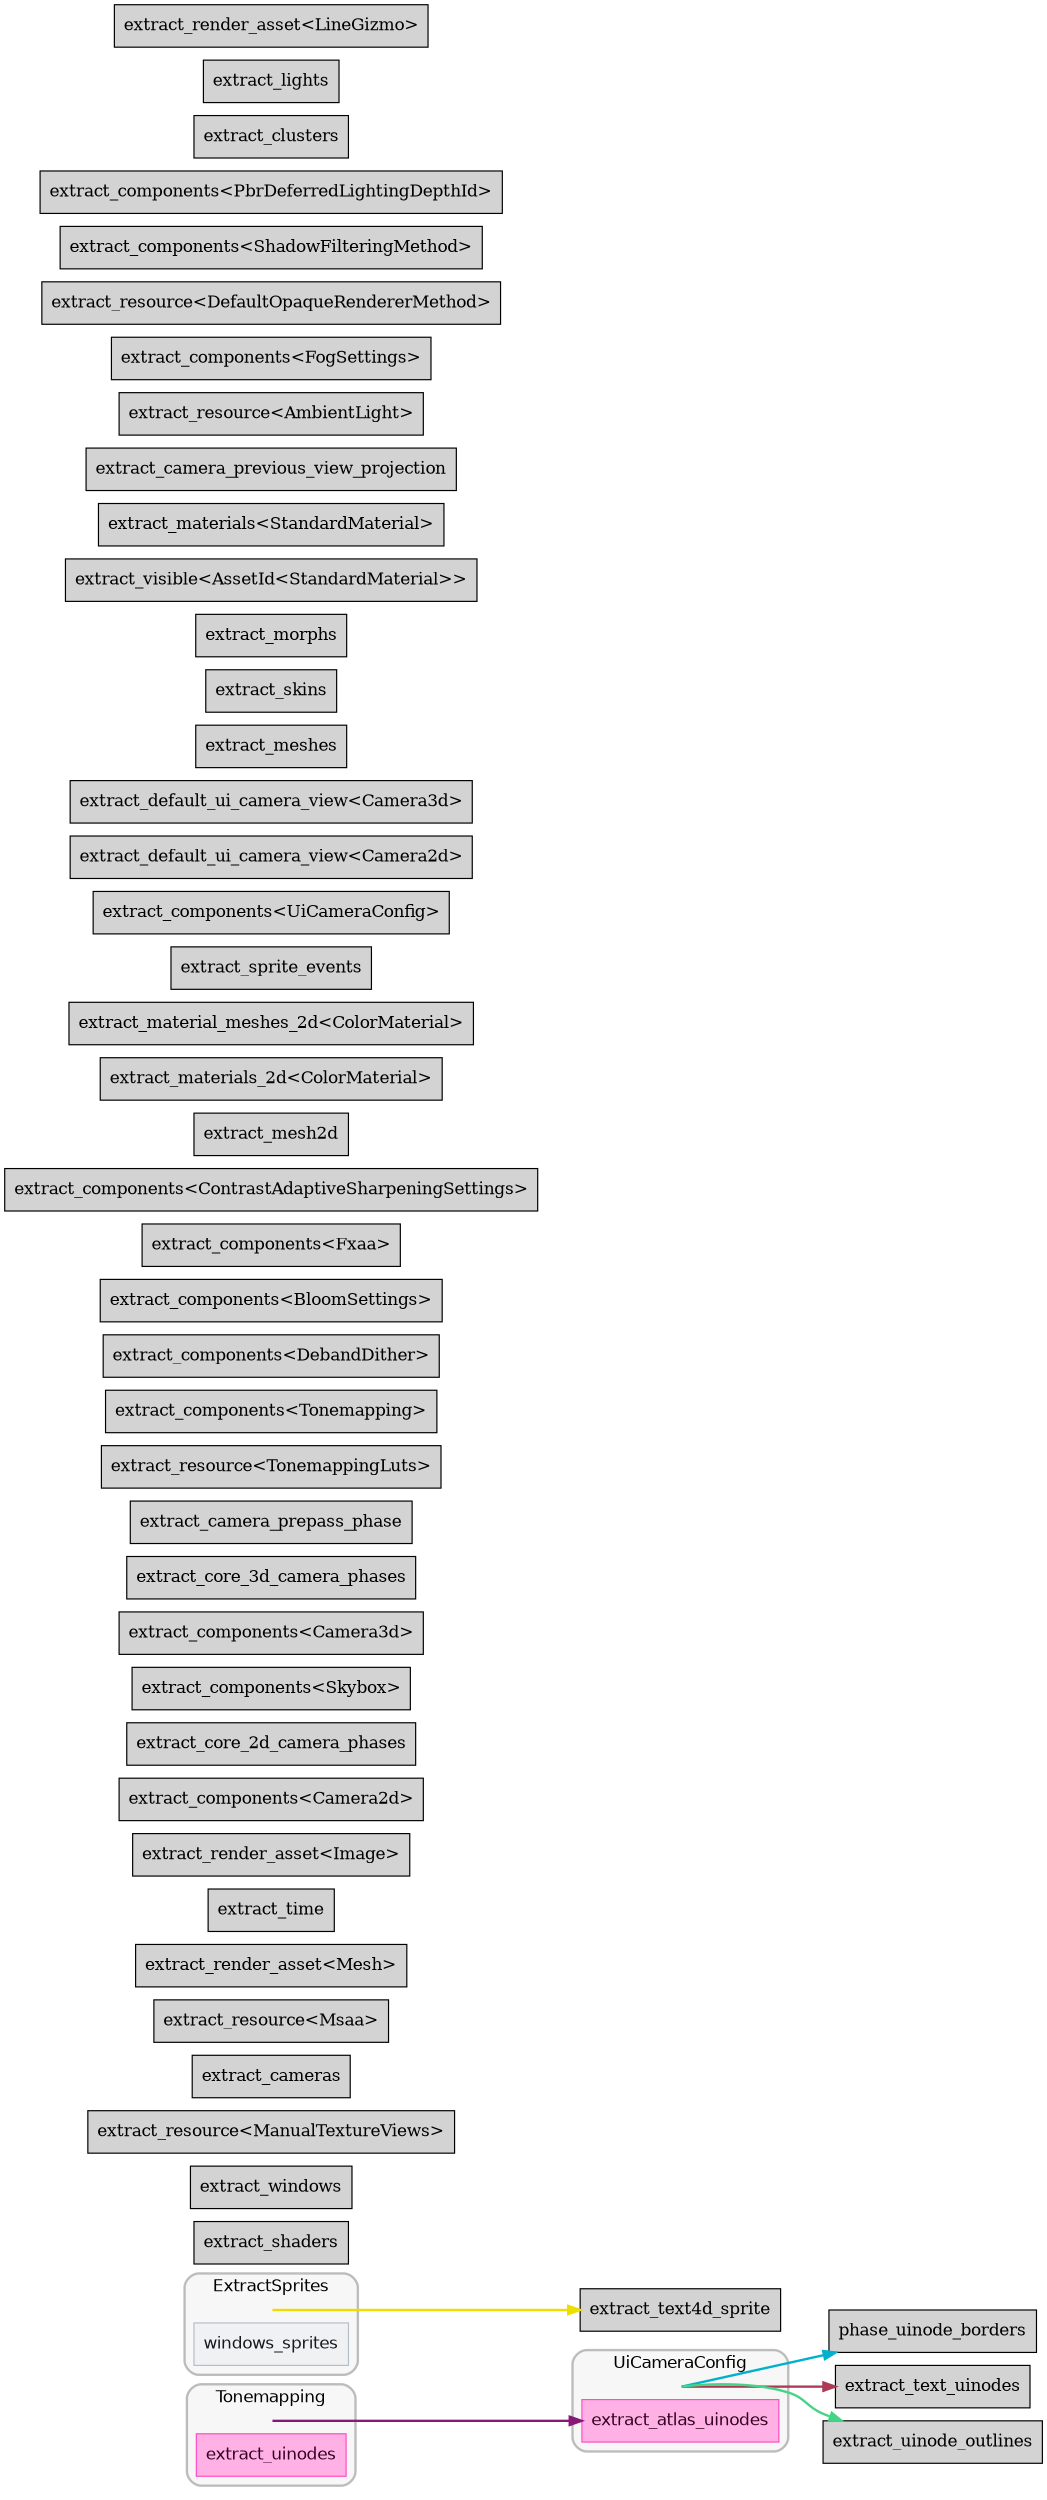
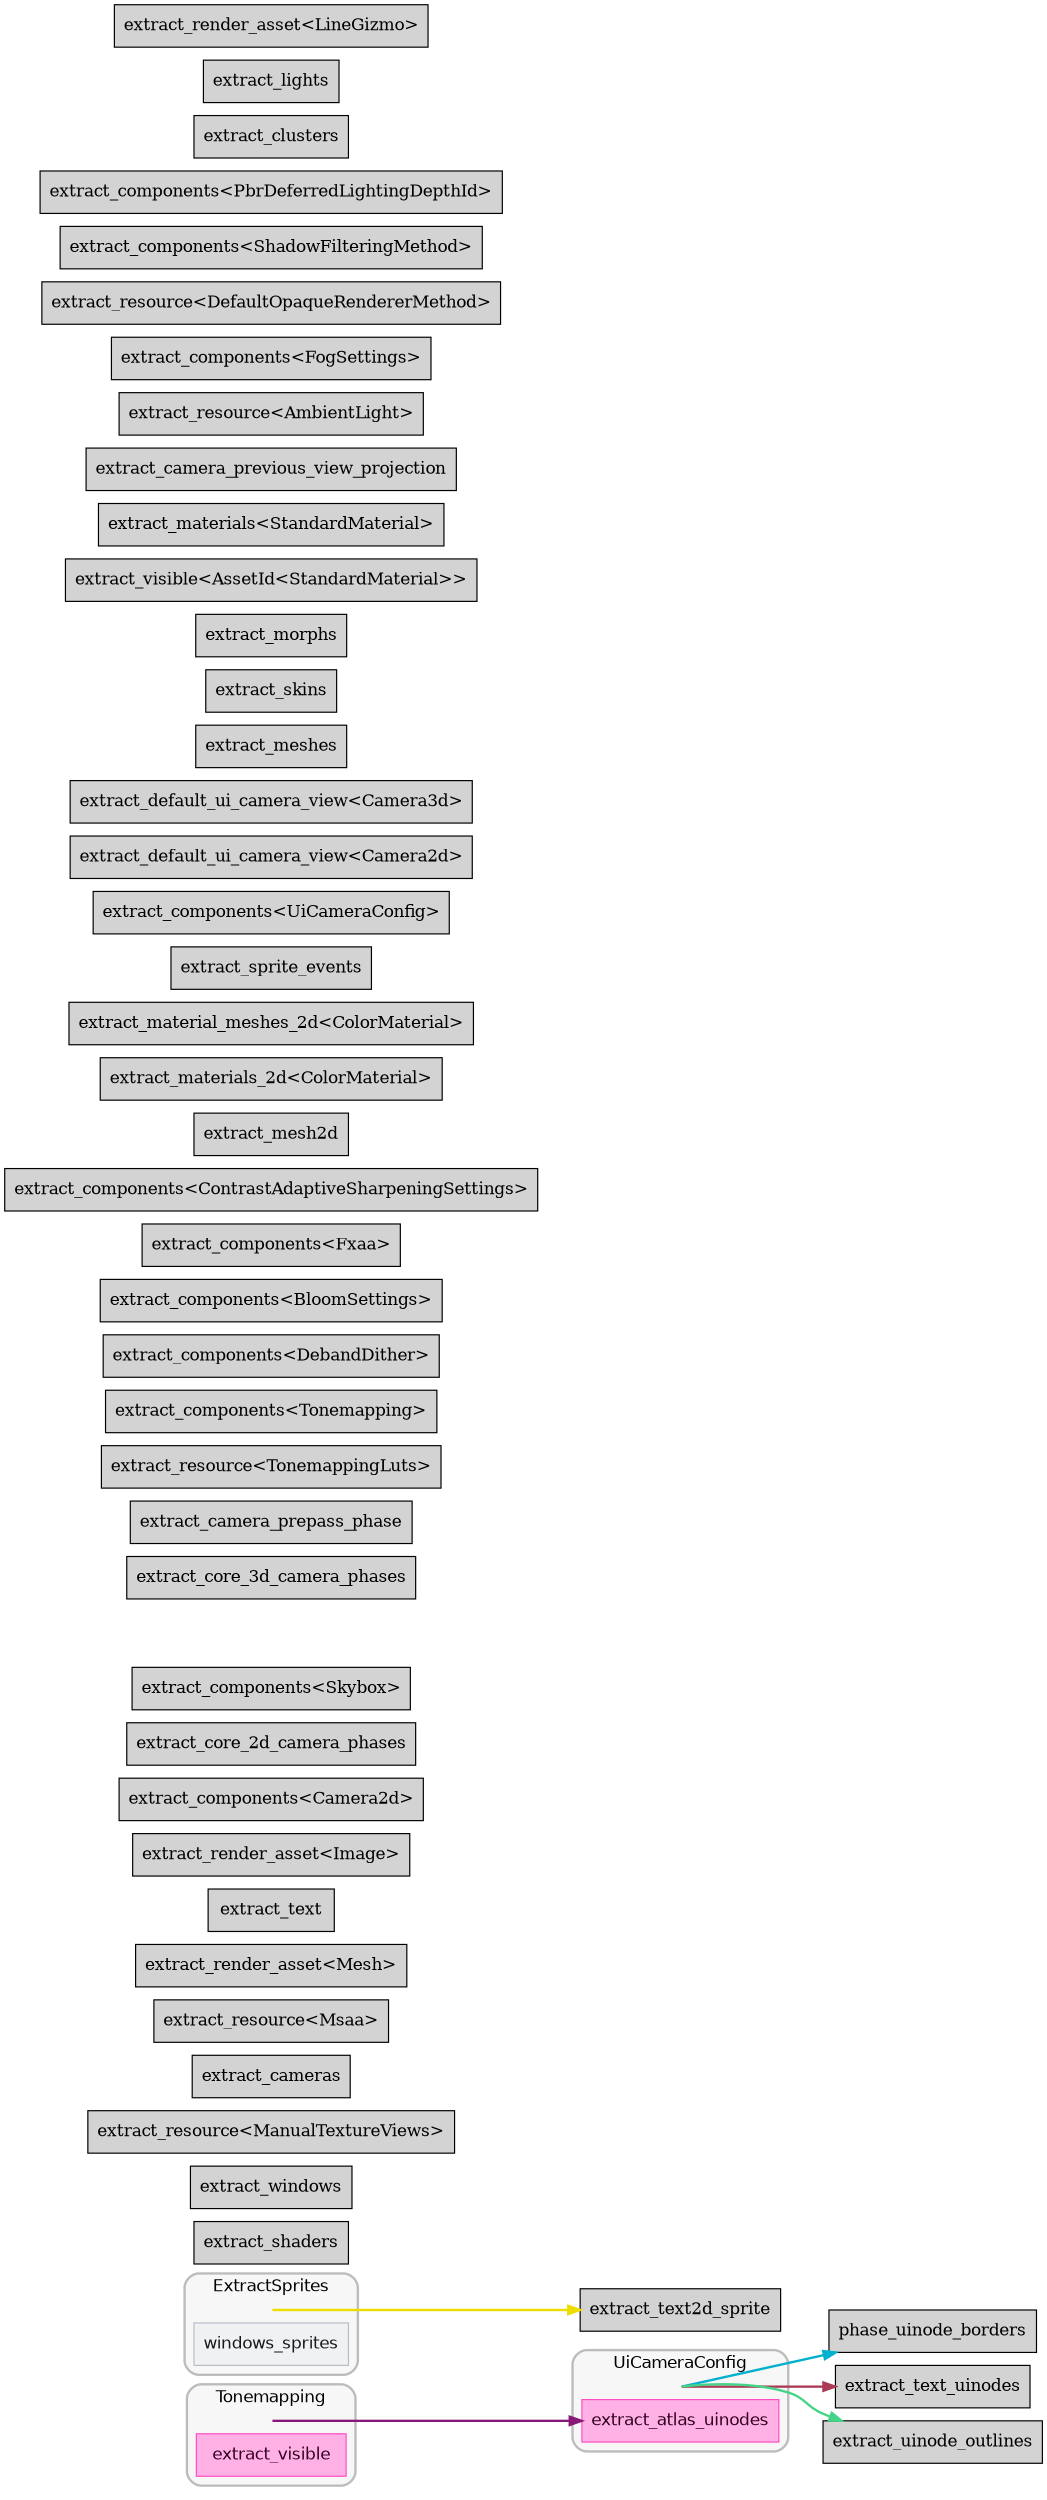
node "extract_components<Camera3d>": removed
node "extract_time": label "extract_time" -> "extract_text"
node "extract_text4d_sprite": label "extract_text4d_sprite" -> "extract_text2d_sprite"
node "extract_uinodes": label "extract_uinodes" -> "extract_visible"
